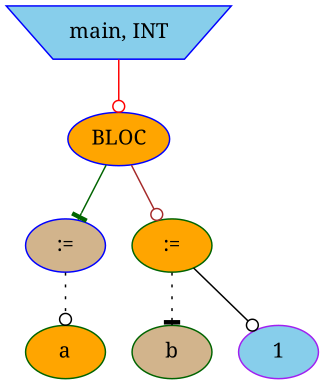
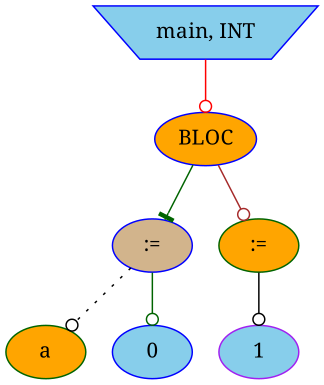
node "0": added
node "b": removed
